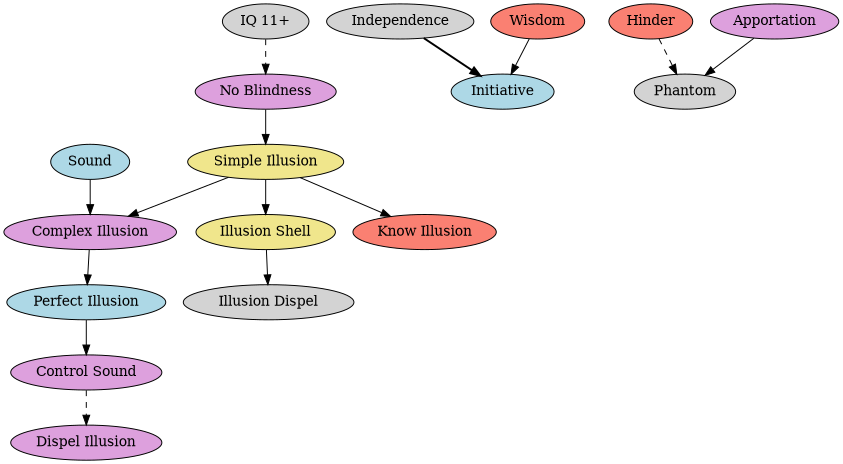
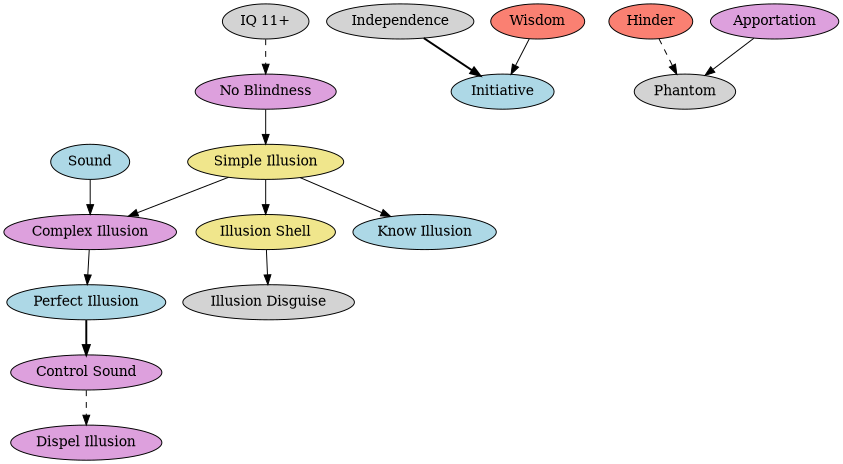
node "Know Illusion": fillcolor salmon -> lightblue
node "Illusion Dispel": label "Illusion Dispel" -> "Illusion Disguise"
edge "Perfect Illusion" -> "Control Sound": style solid -> bold
